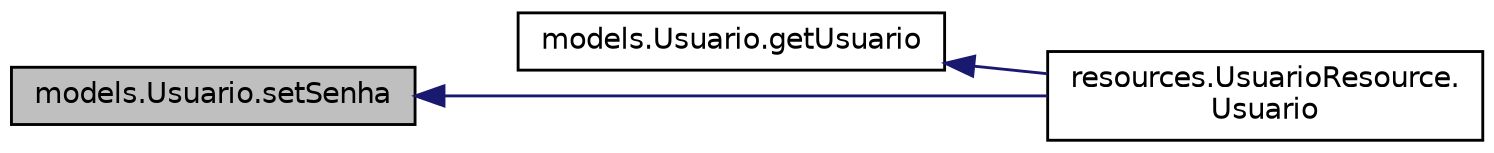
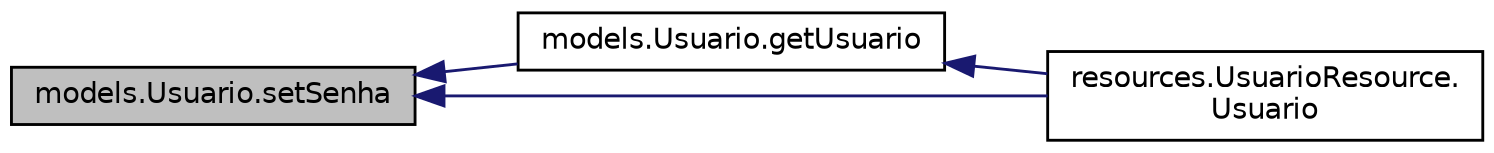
edge "models.Usuario.getUsuario" -> "models.Usuario.setSenha": added
